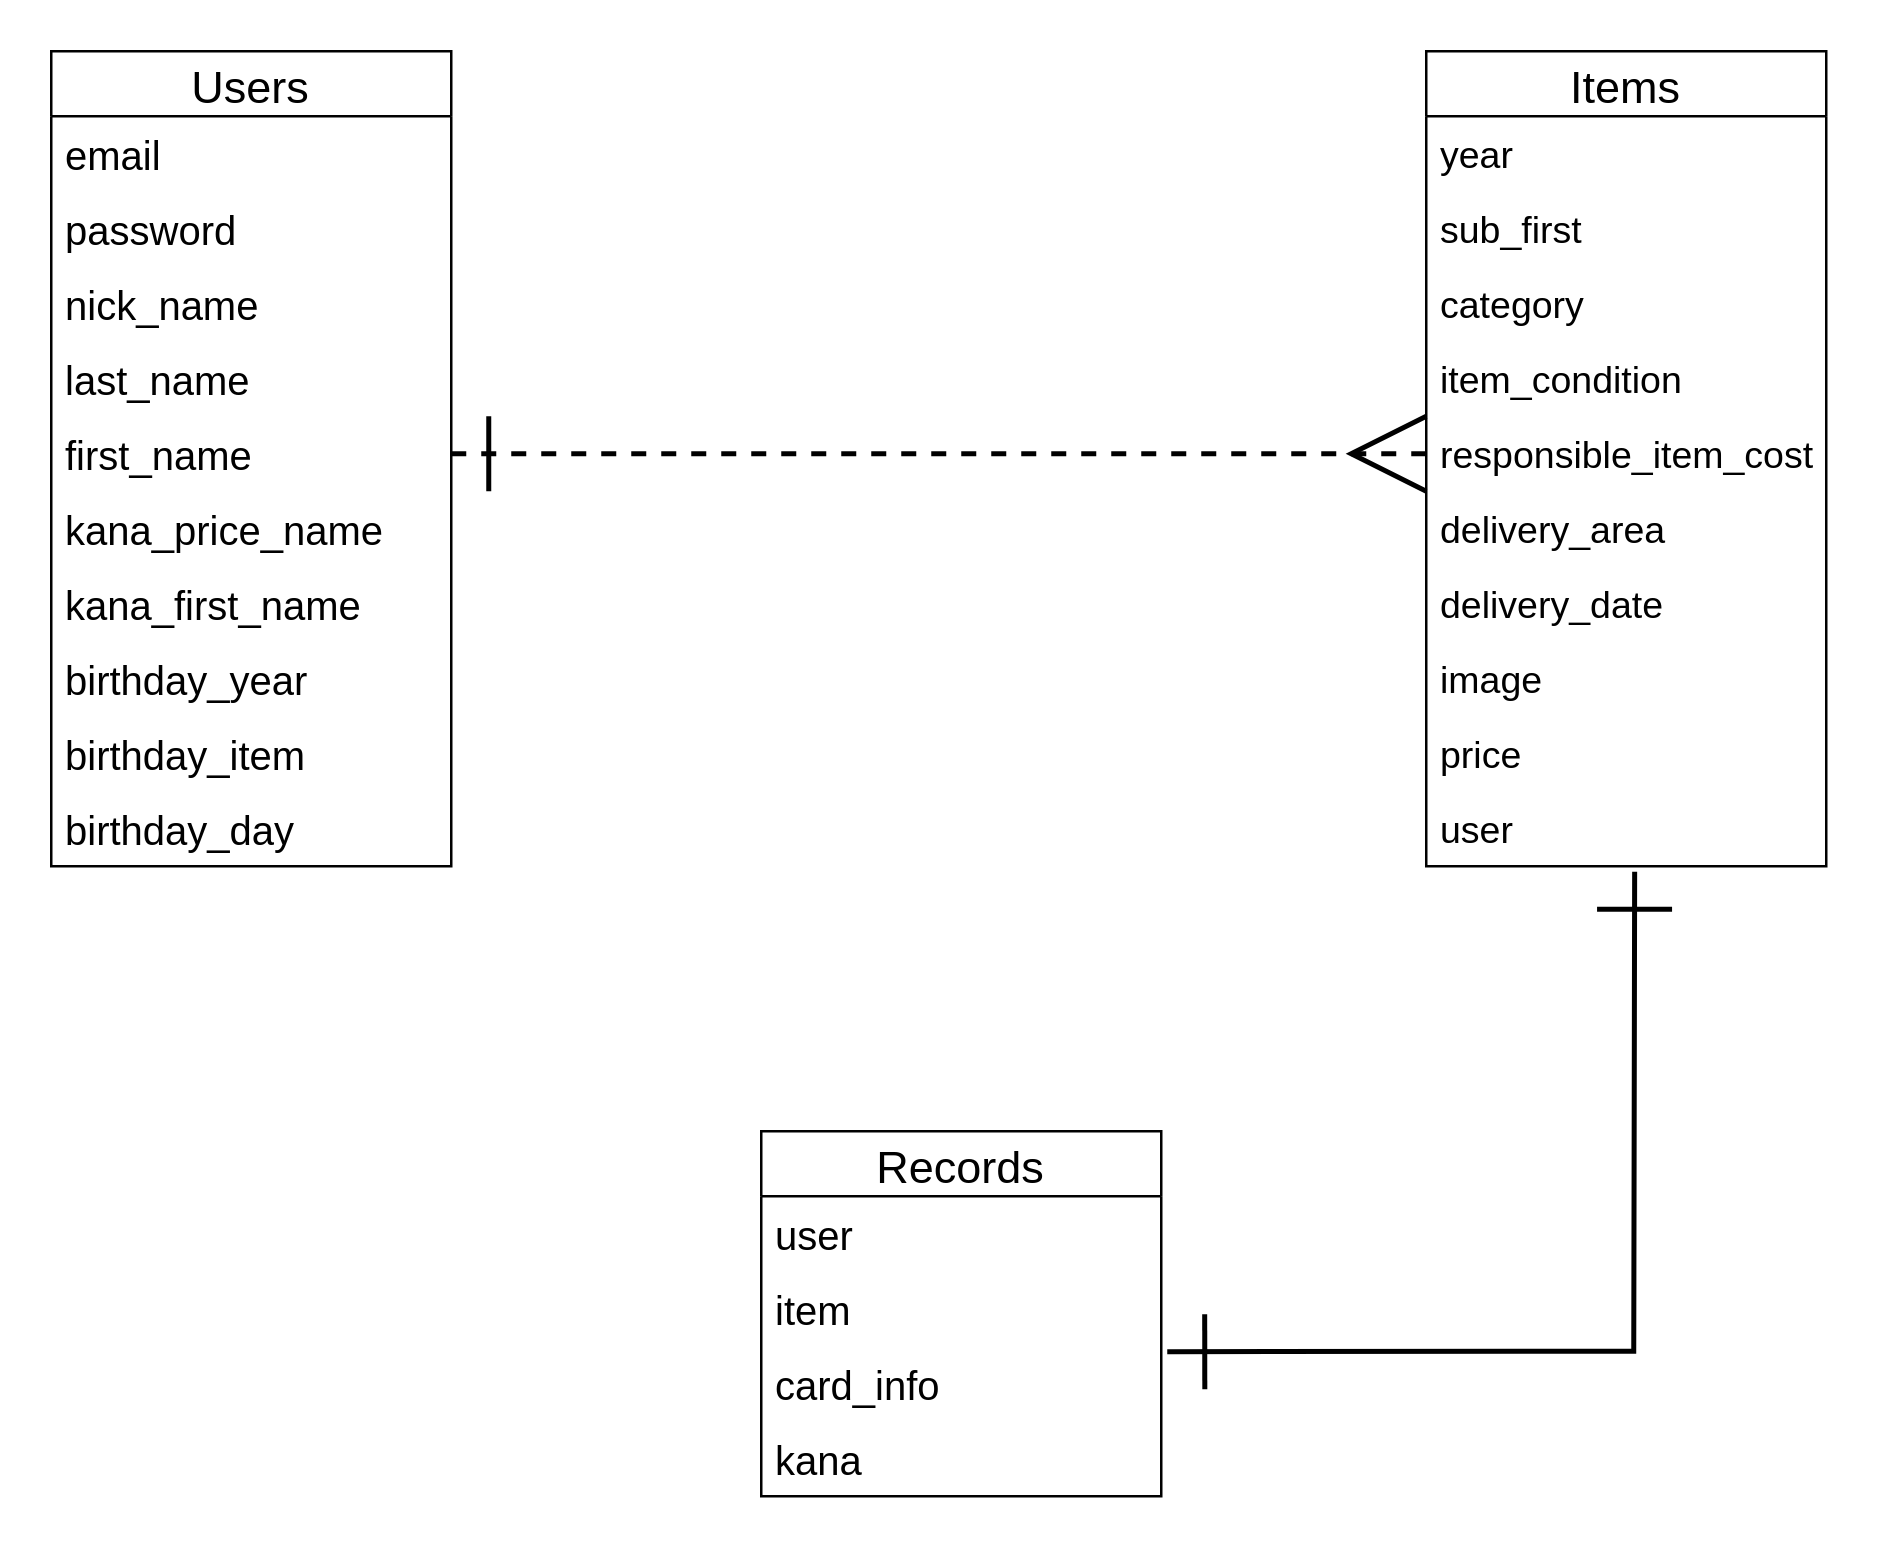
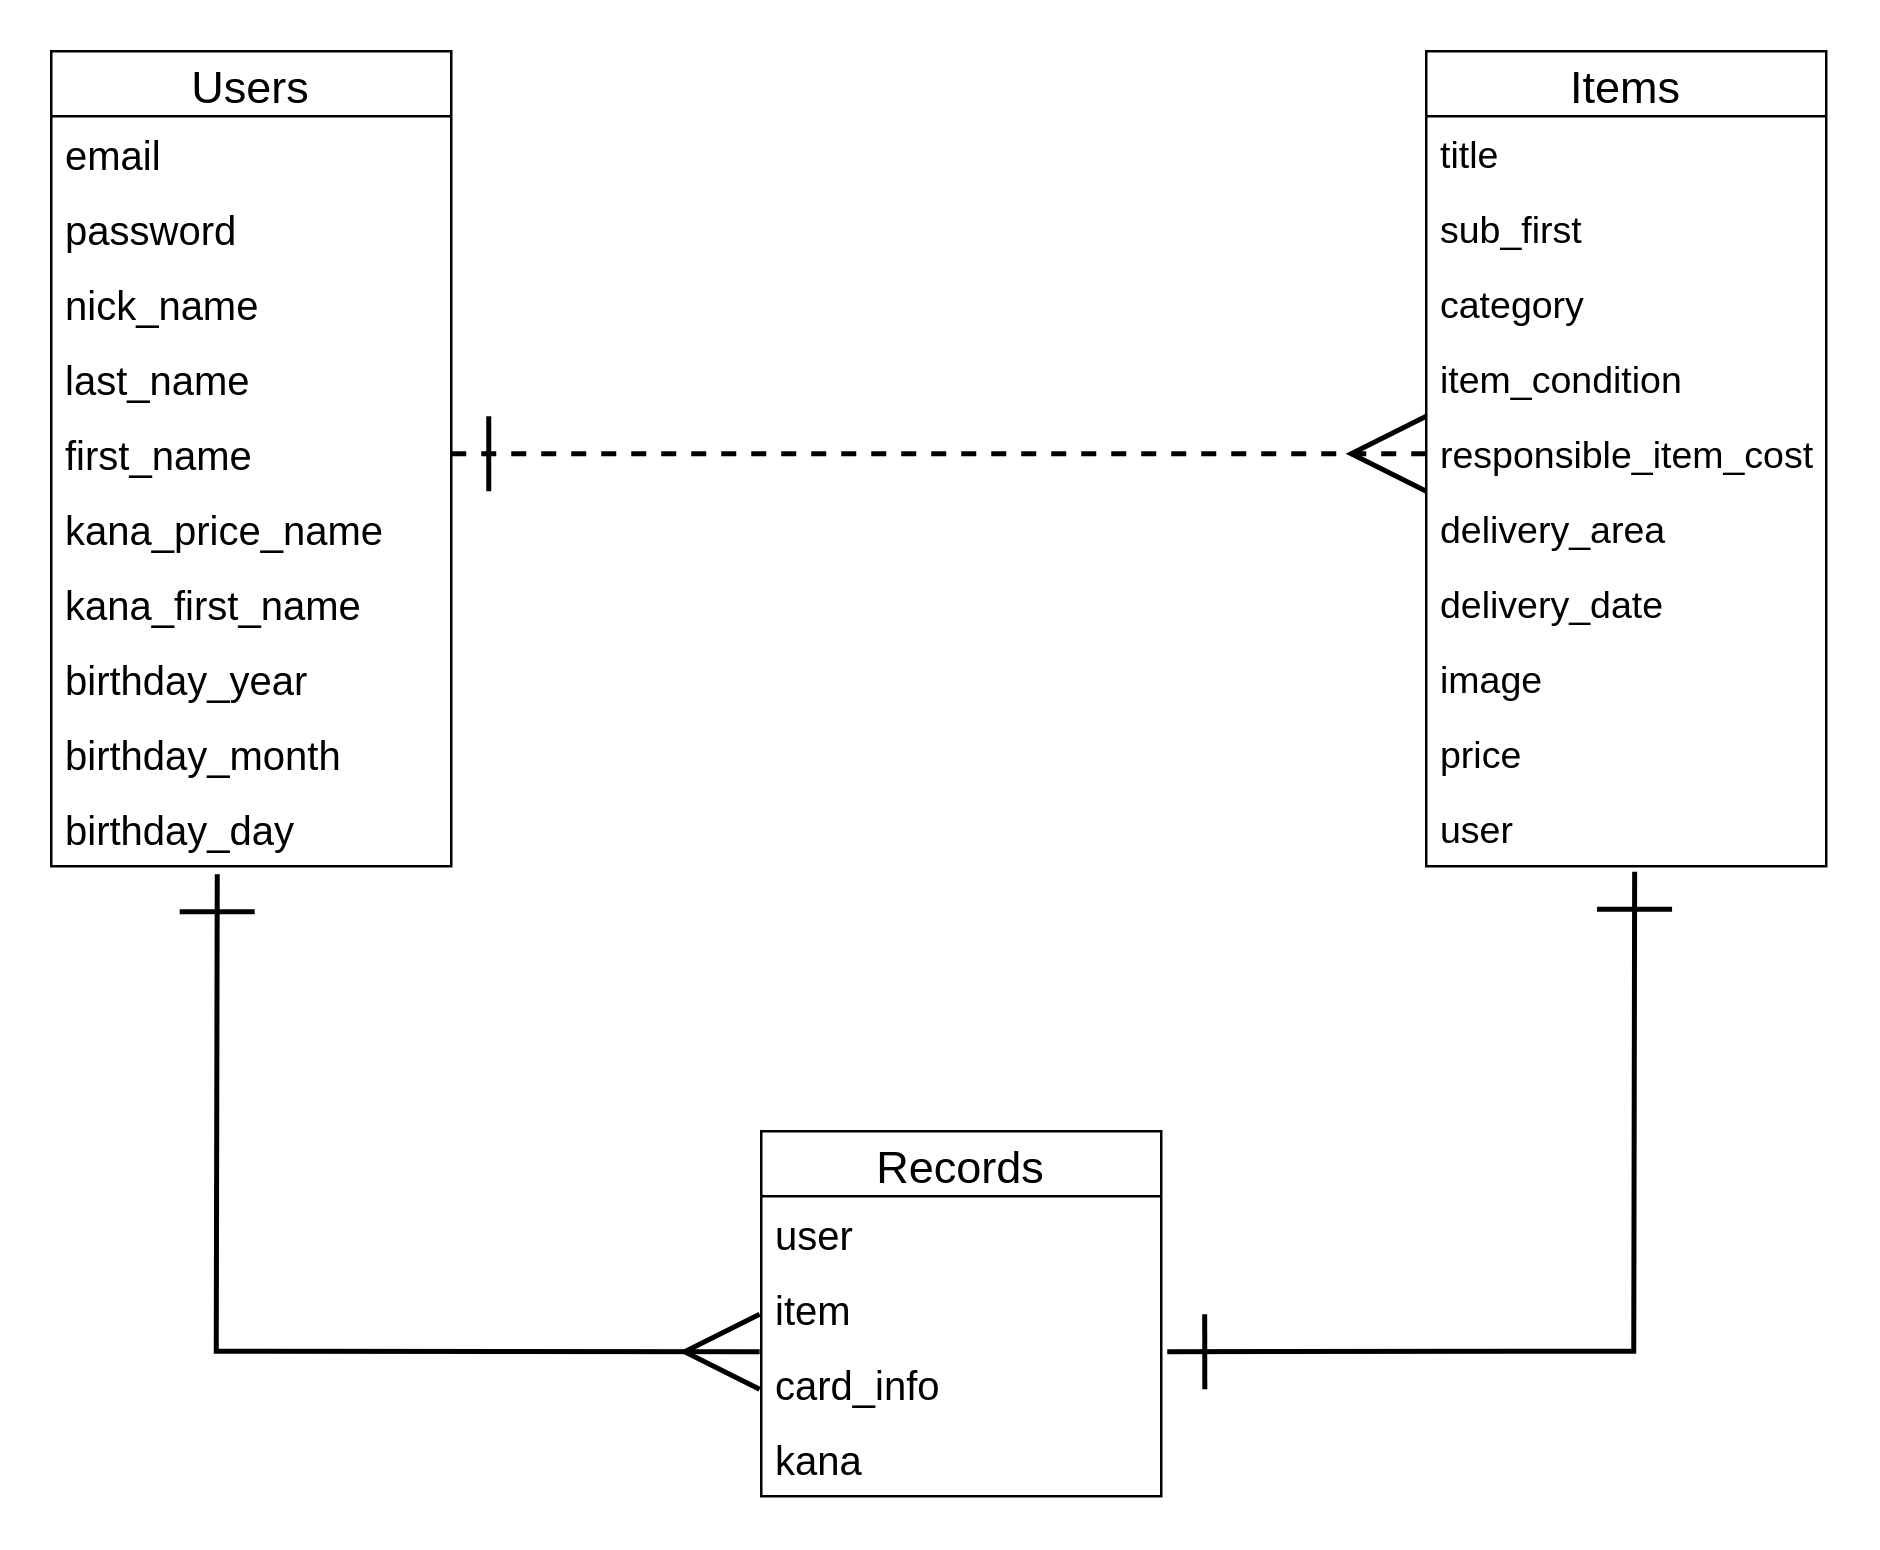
node "year": label "year" -> "title"
node "birthday_item": label "birthday_item" -> "birthday_month"
edge "birthday_day" -- "card_info": added
